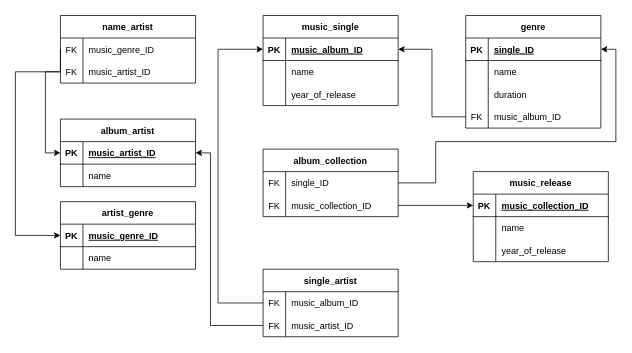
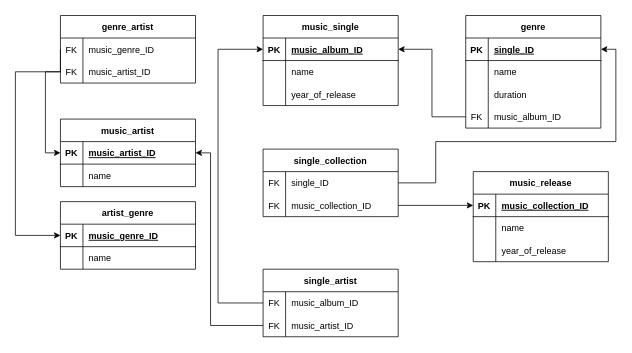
node "name_artist": label "name_artist" -> "genre_artist"
node "album_artist": label "album_artist" -> "music_artist"
node "album_collection": label "album_collection" -> "single_collection"
